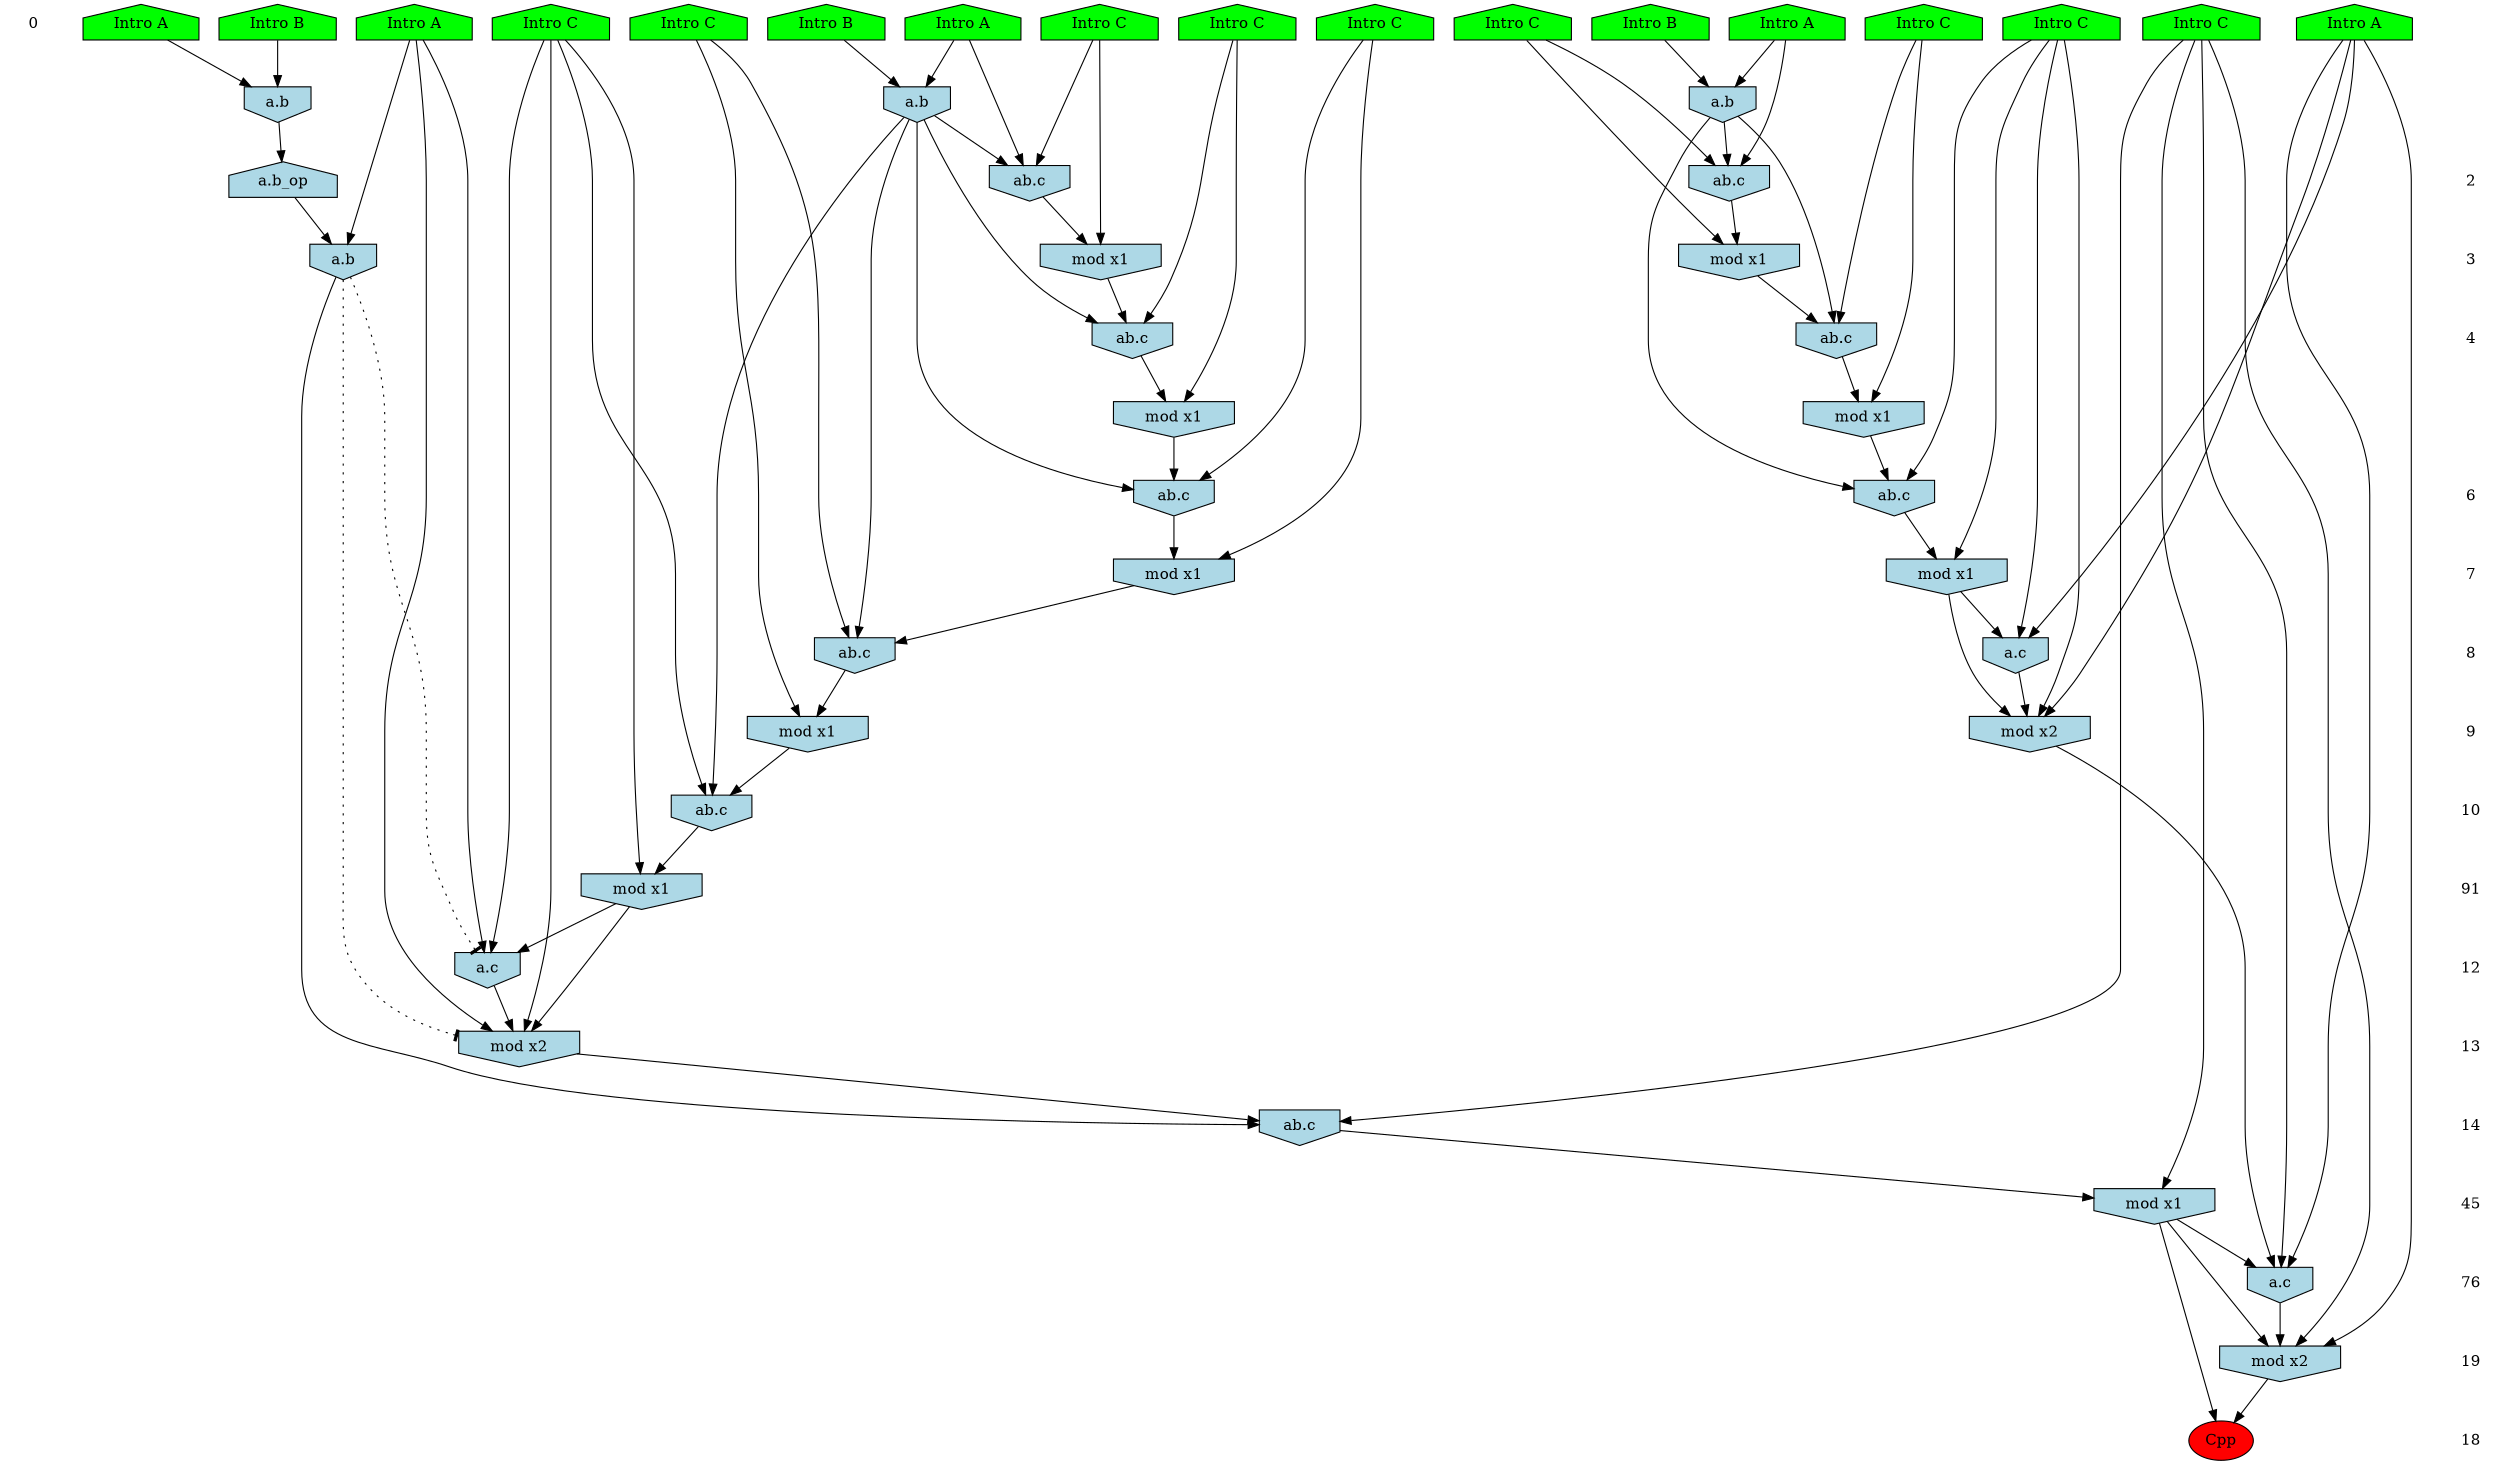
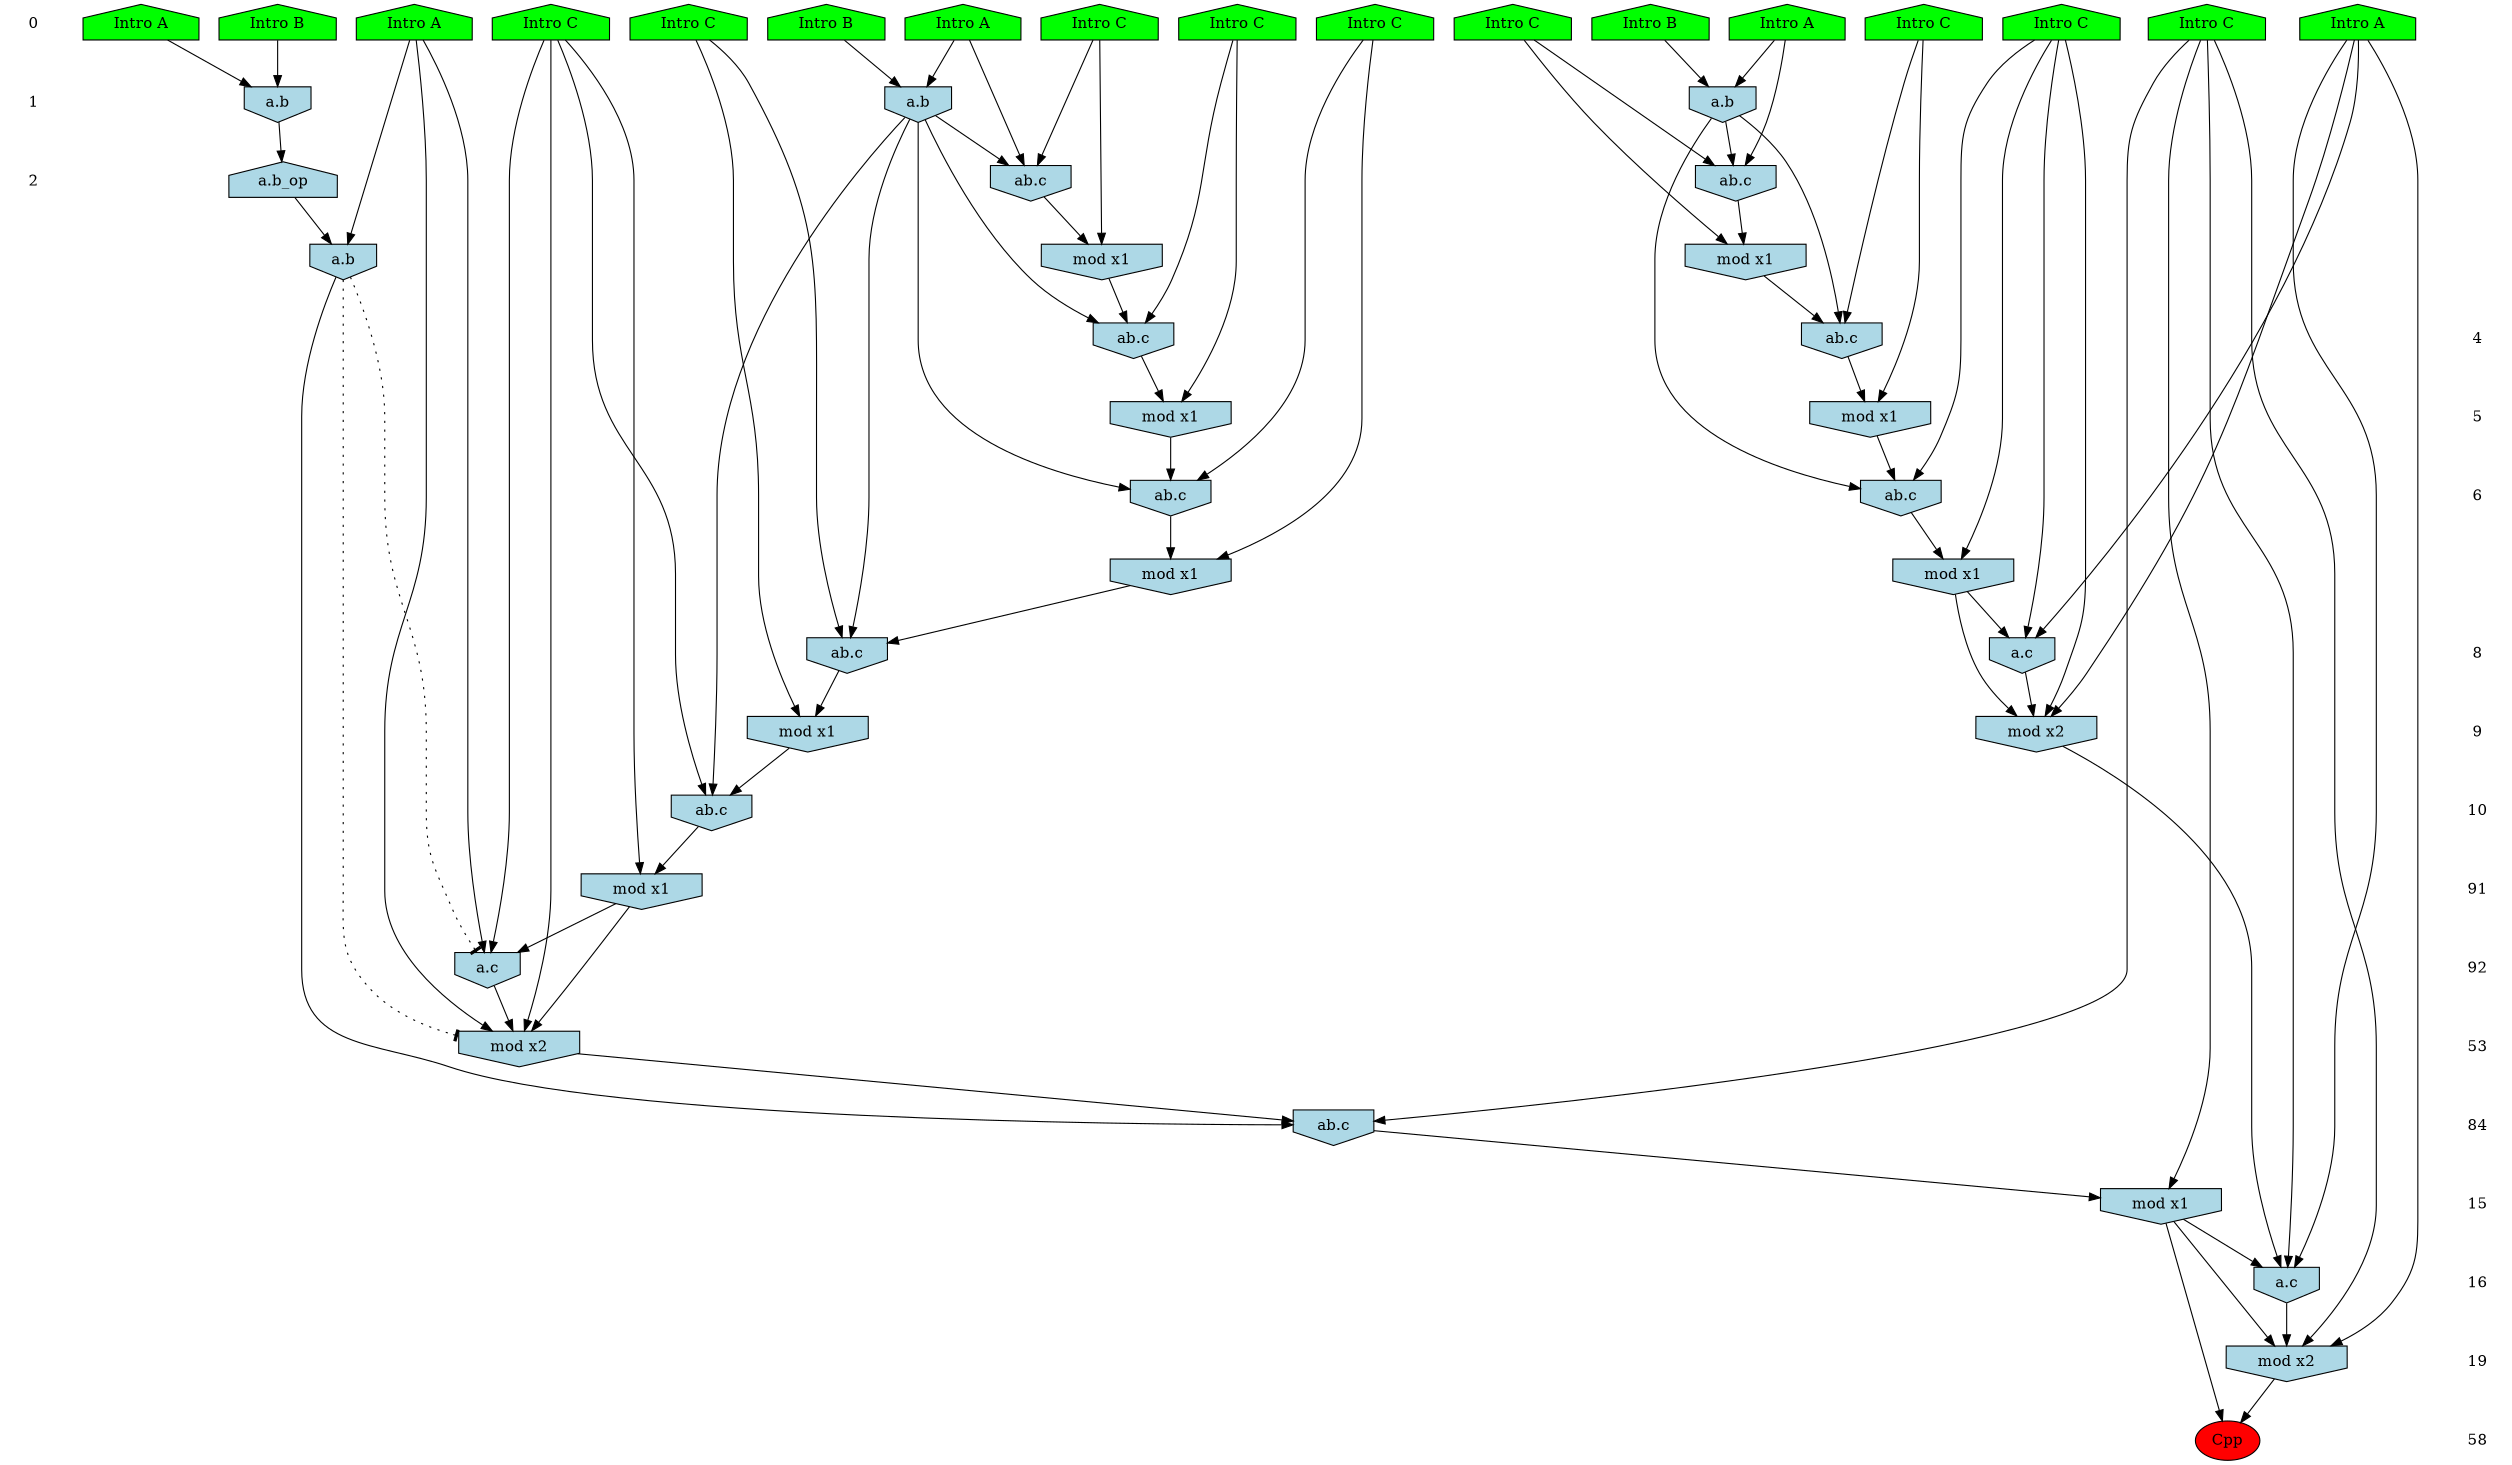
node "1": added
node "3": removed
node "5": added
node "7": removed
node "12": label "12" -> "92"
node "13": label "13" -> "53"
node "14": label "14" -> "84"
node "45": label "45" -> "15"
node "76": label "76" -> "16"
node "18": label "18" -> "58"
